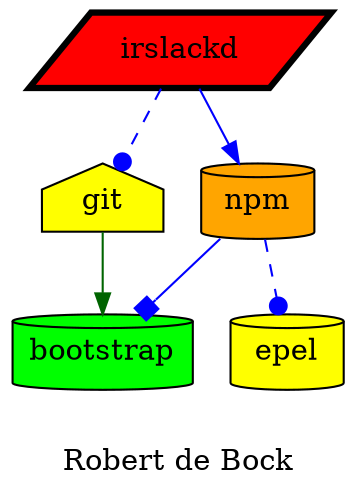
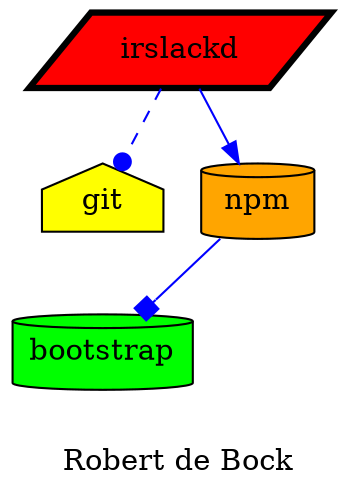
edge "git" -> "bootstrap": removed
node "epel": removed
